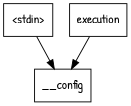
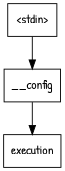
edge "execution" -> "__config": reversed
